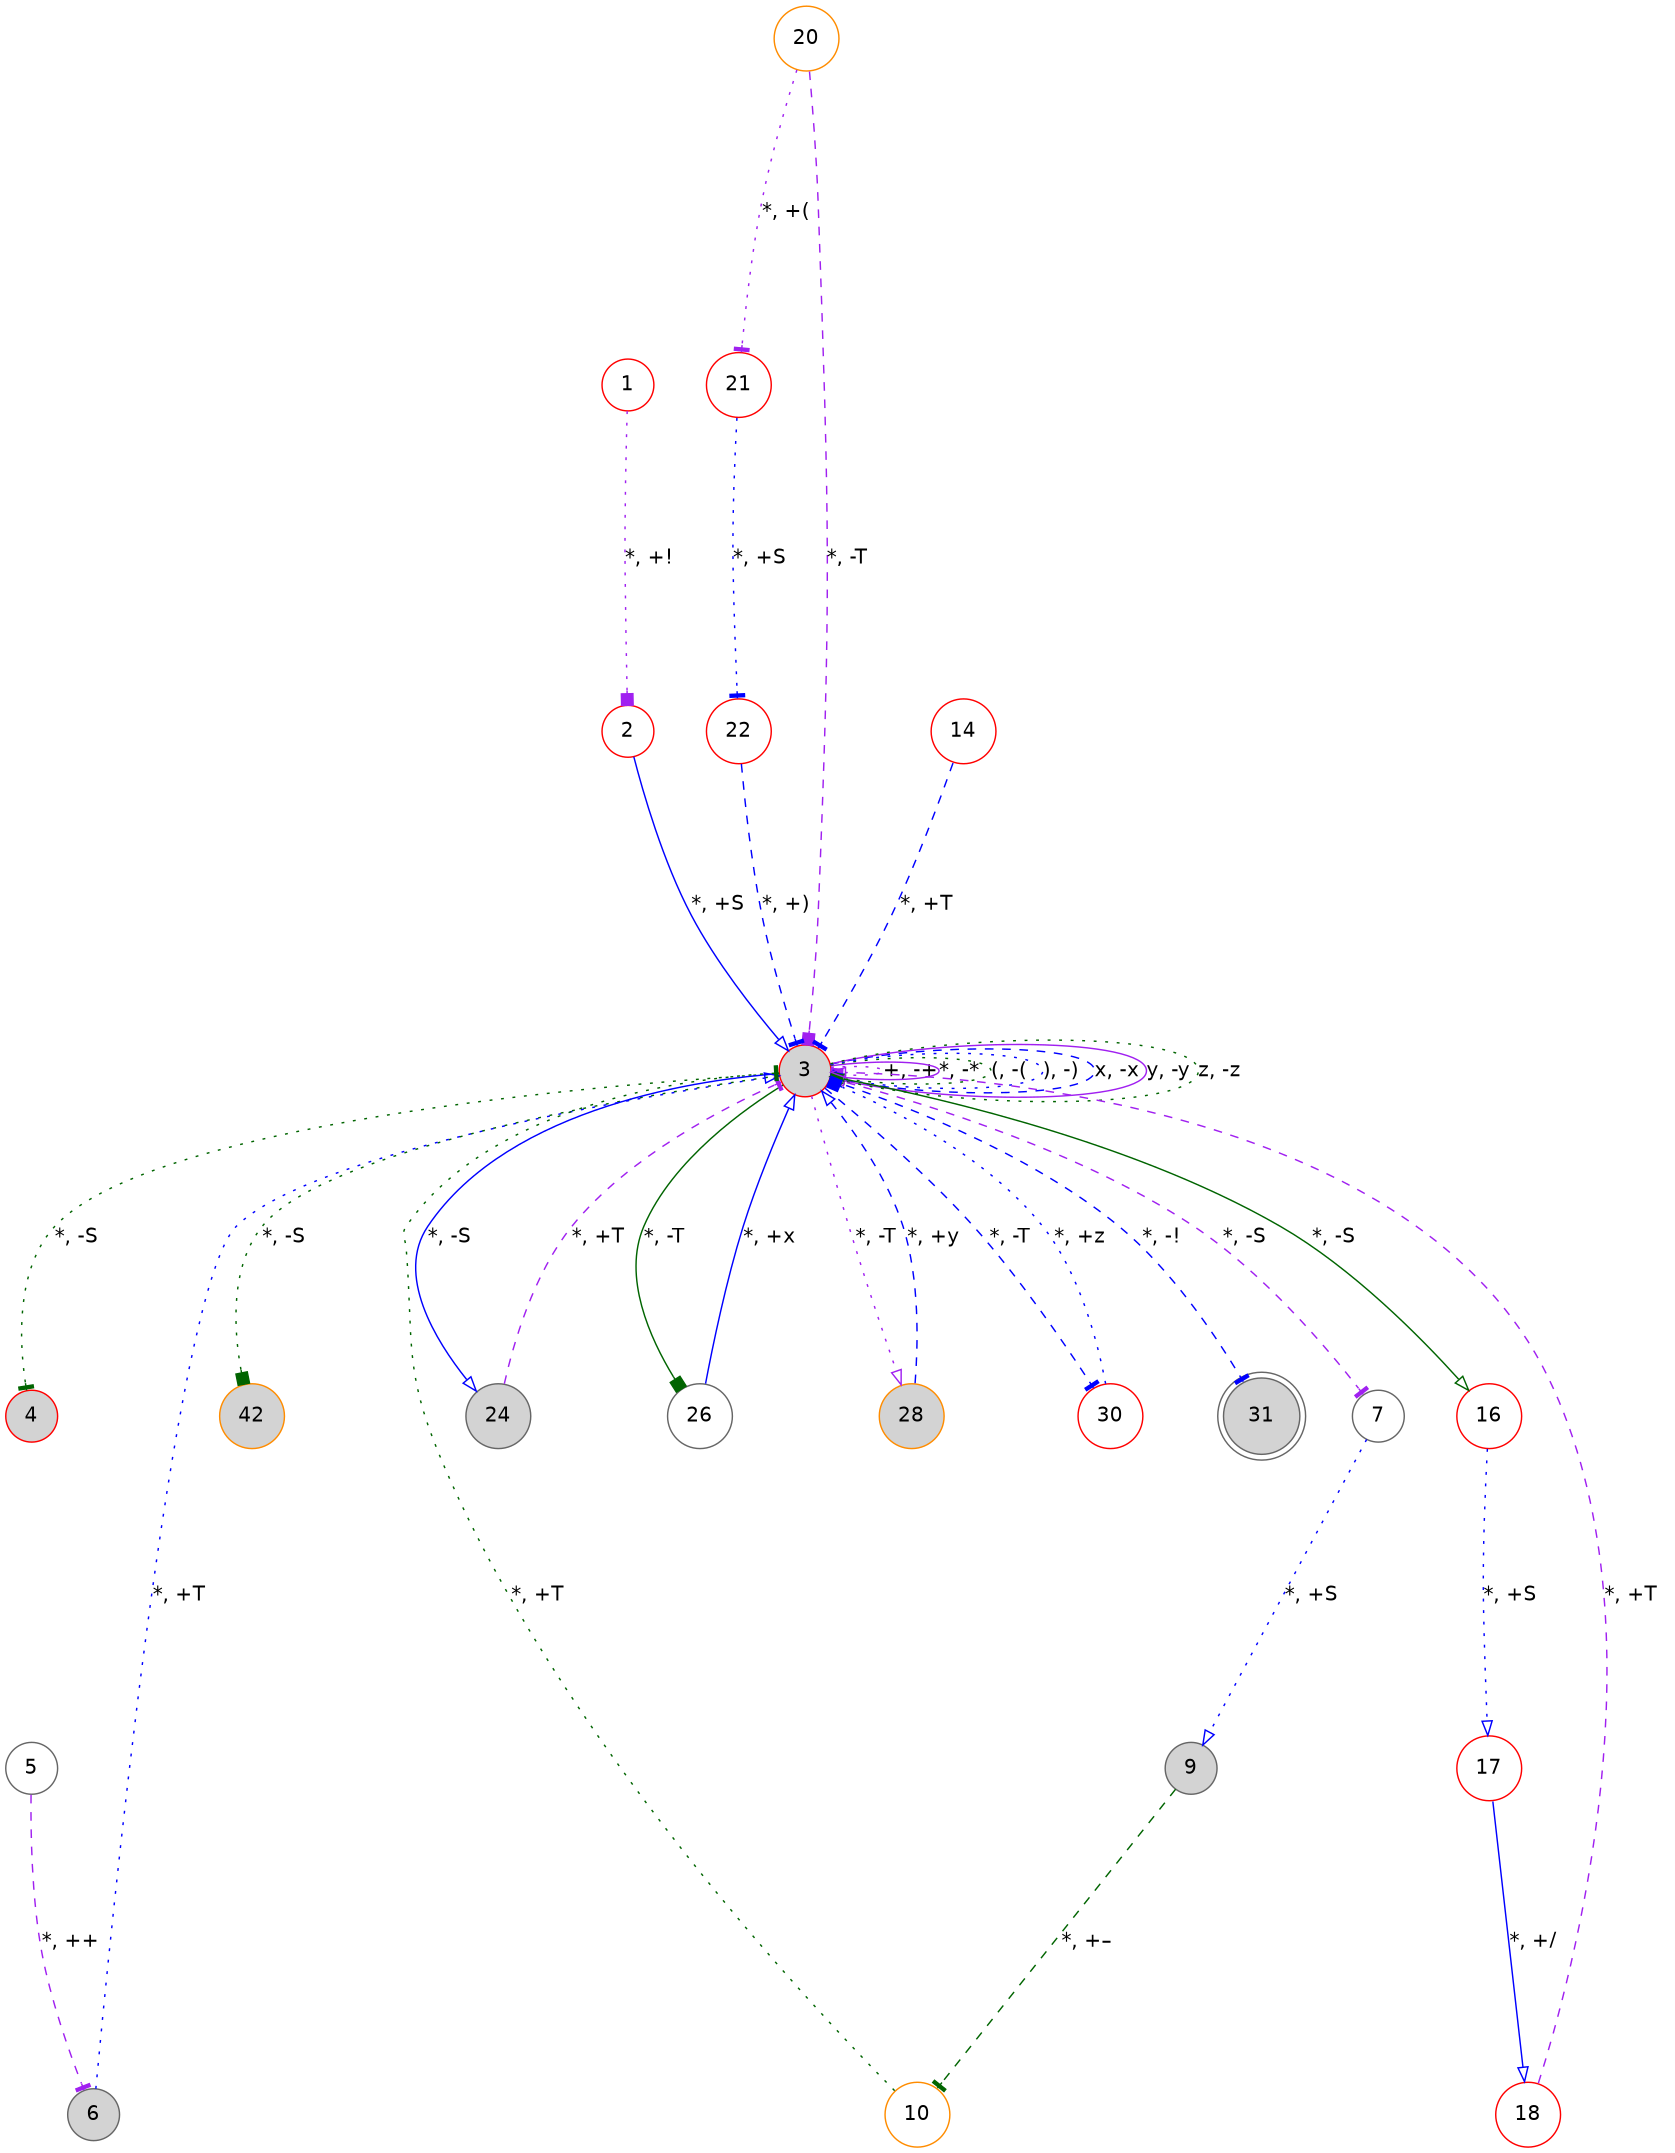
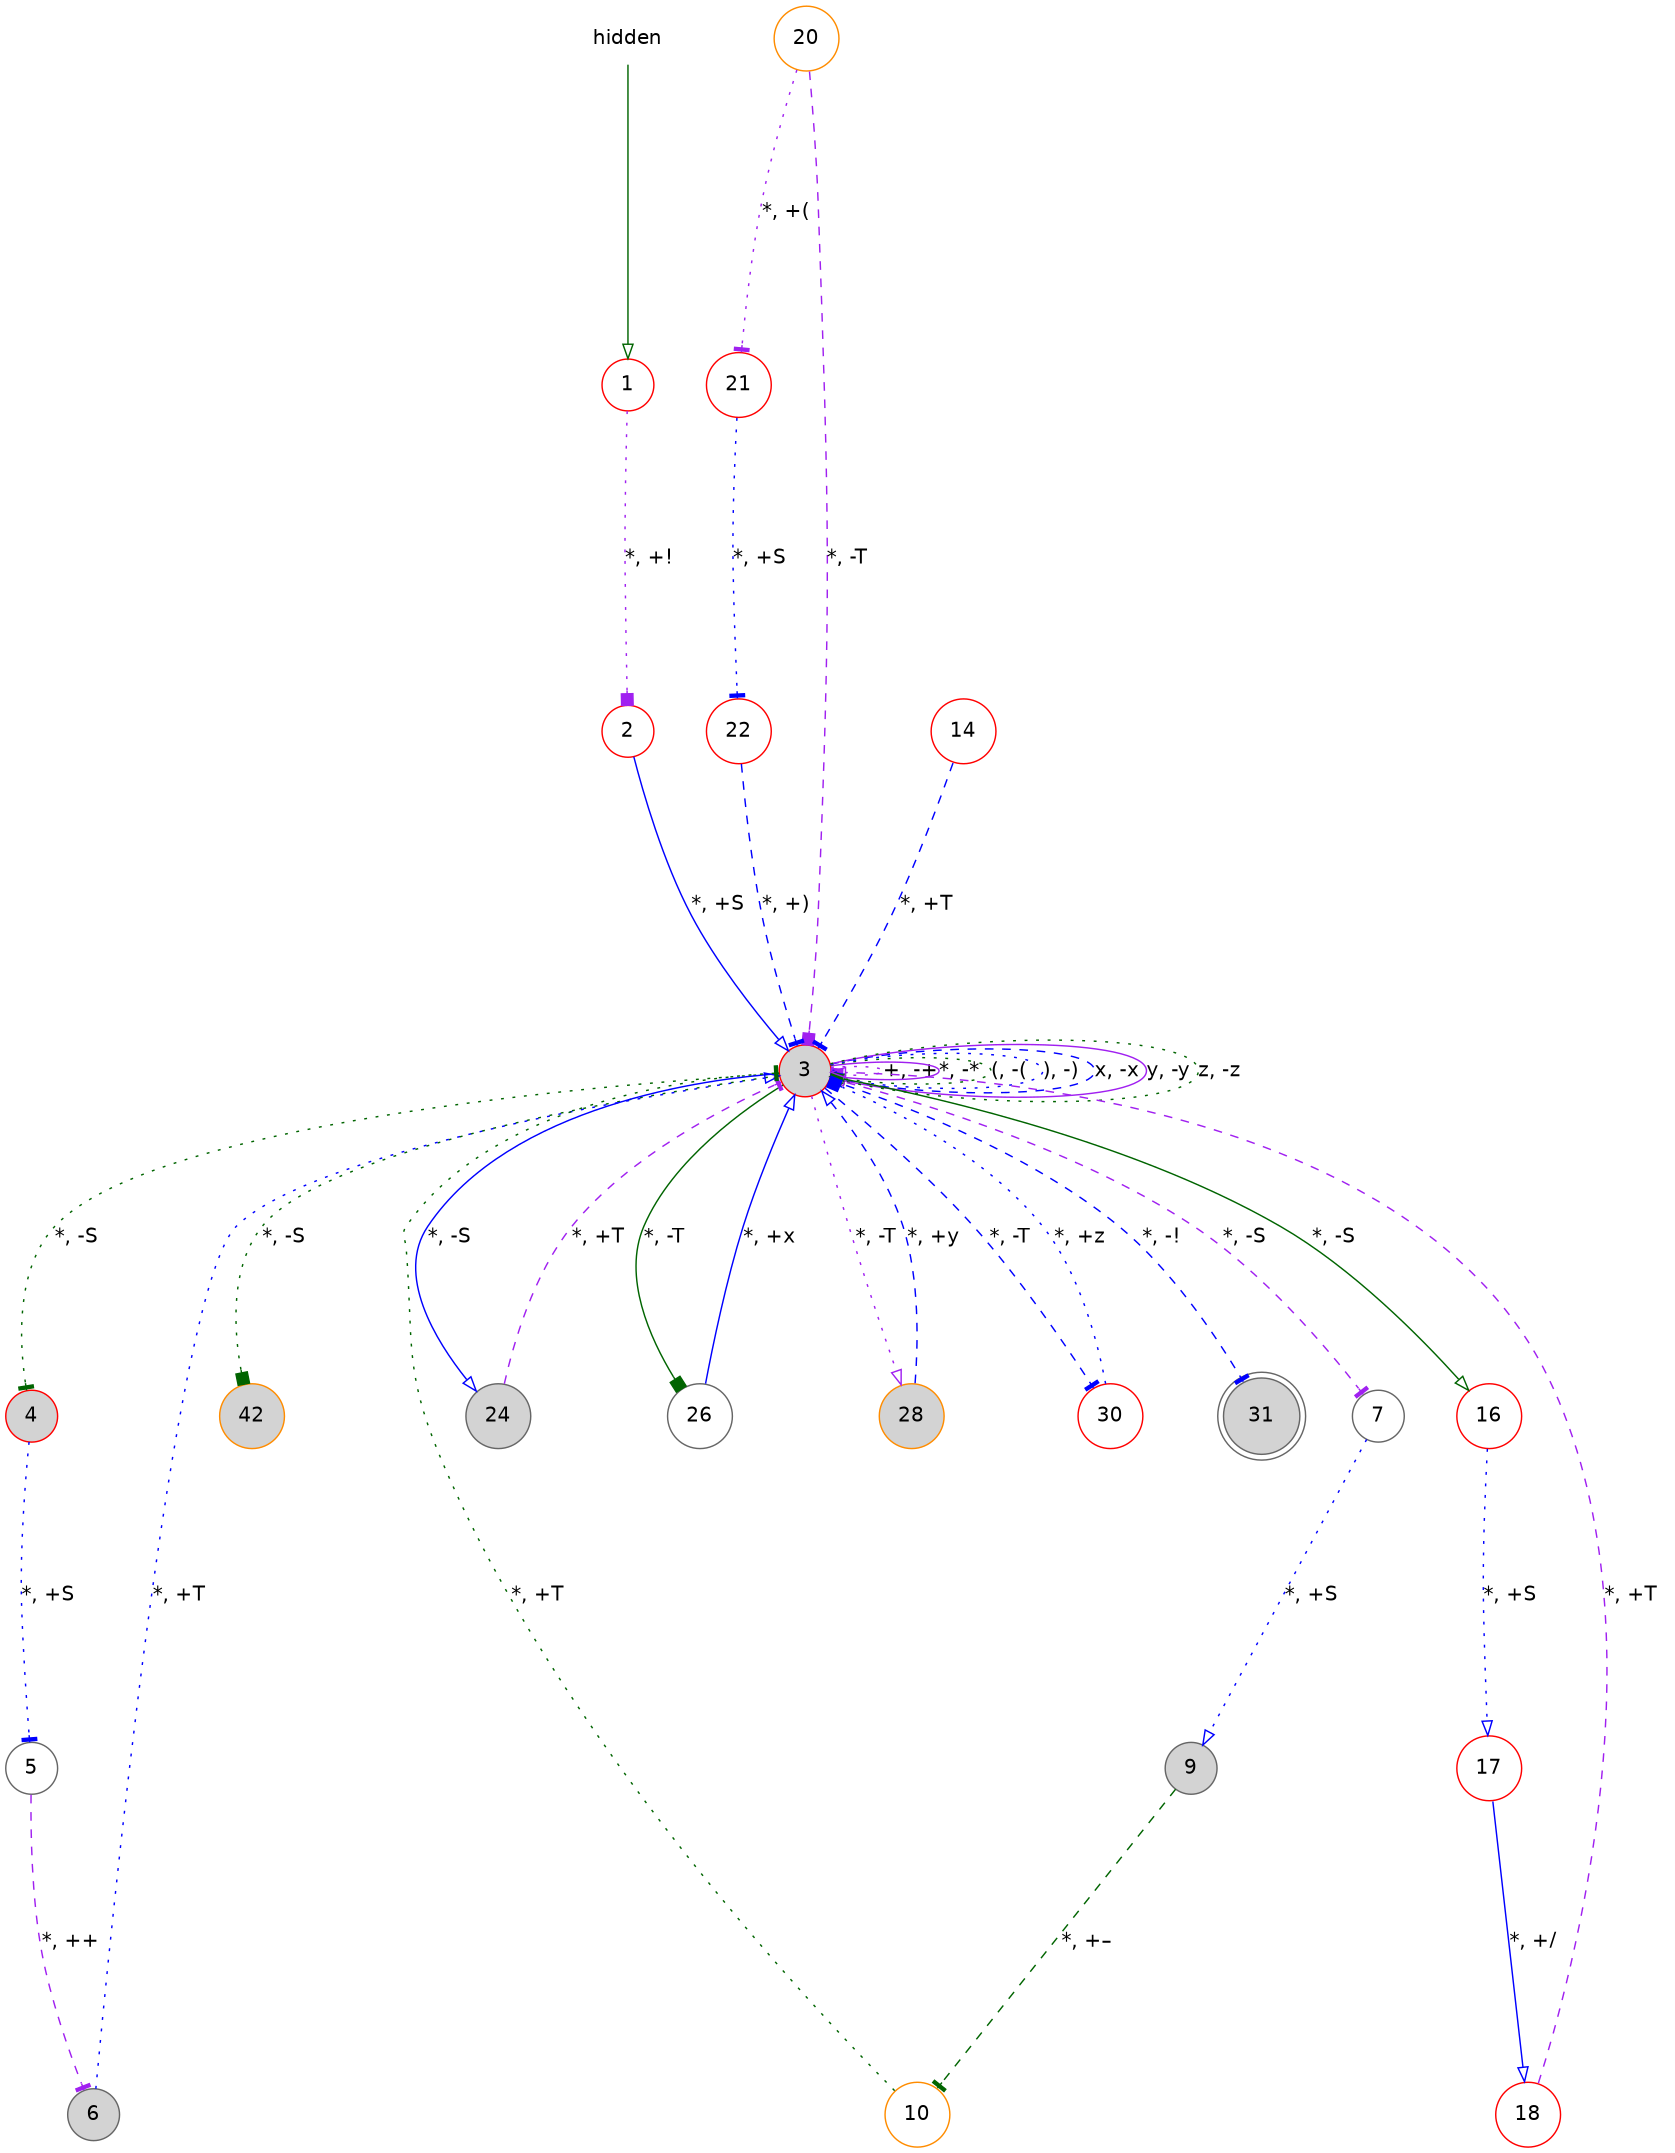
node "hidden": added
edge "4" -> "5": added, label "*, +S"
